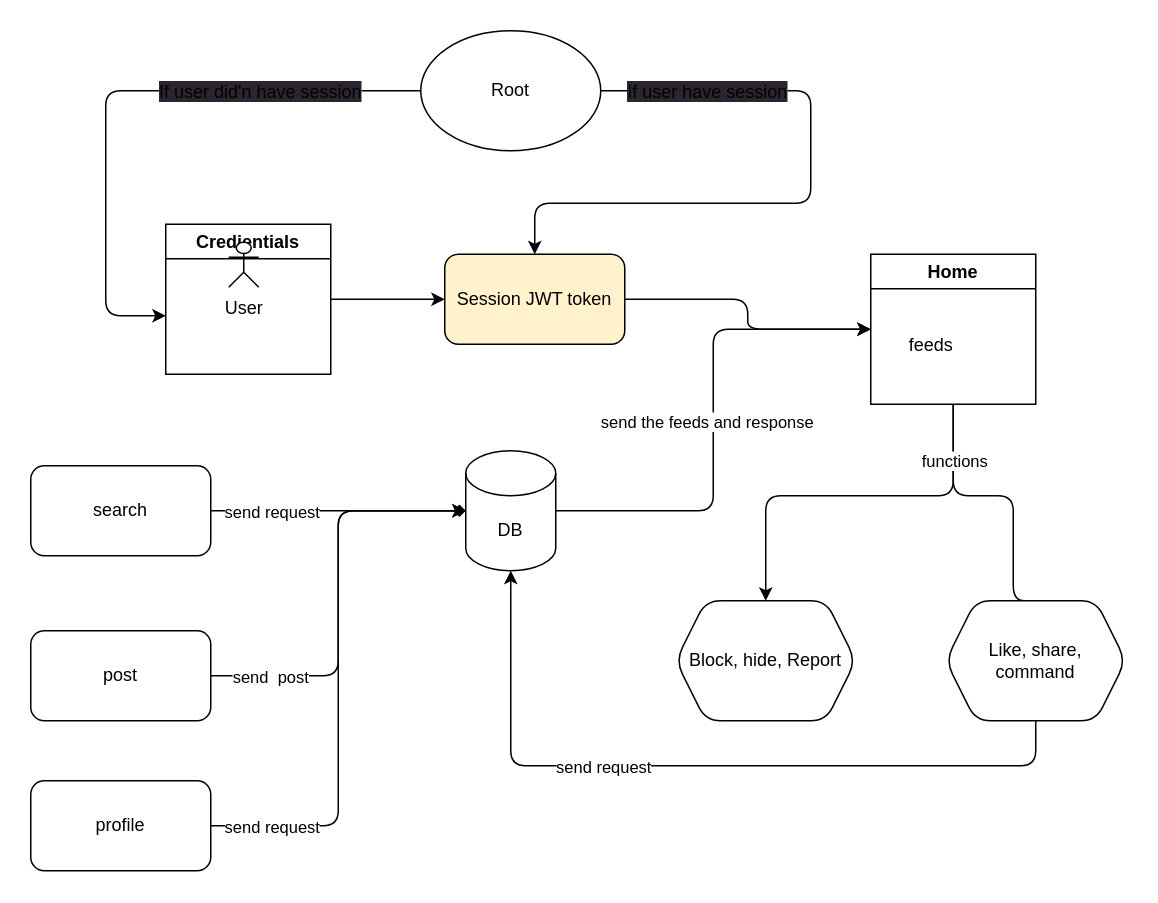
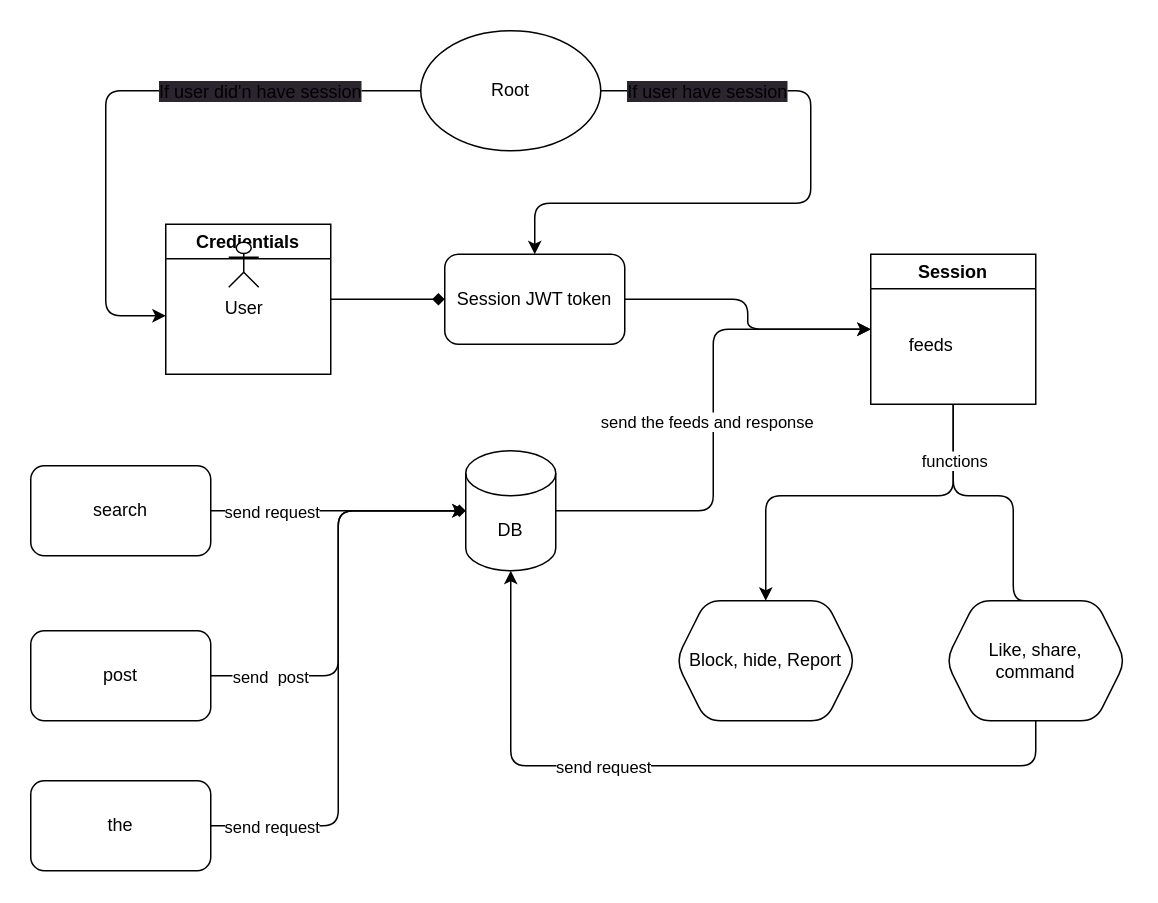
node "Home": label "Home" -> "Session"
edge "Credientials" -> "Session JWT token": arrowhead classic -> diamond
node "Session JWT token": fillcolor #fff2cc -> #ffffff
node "profile": label "profile" -> "the"
